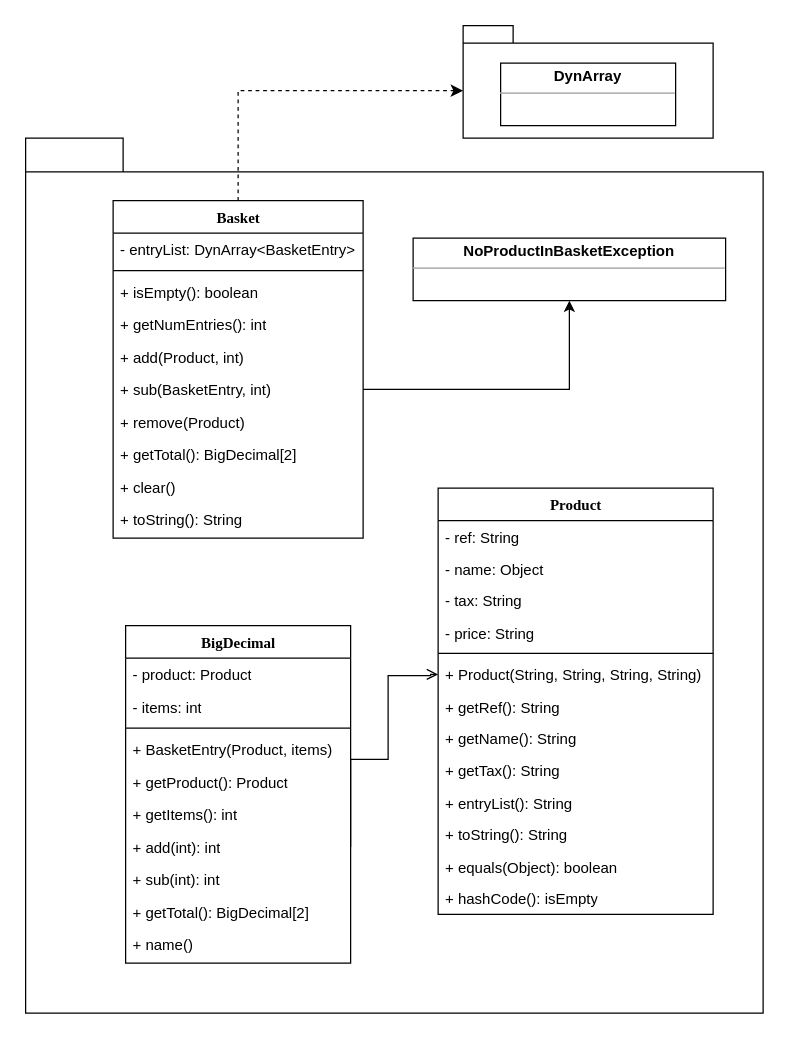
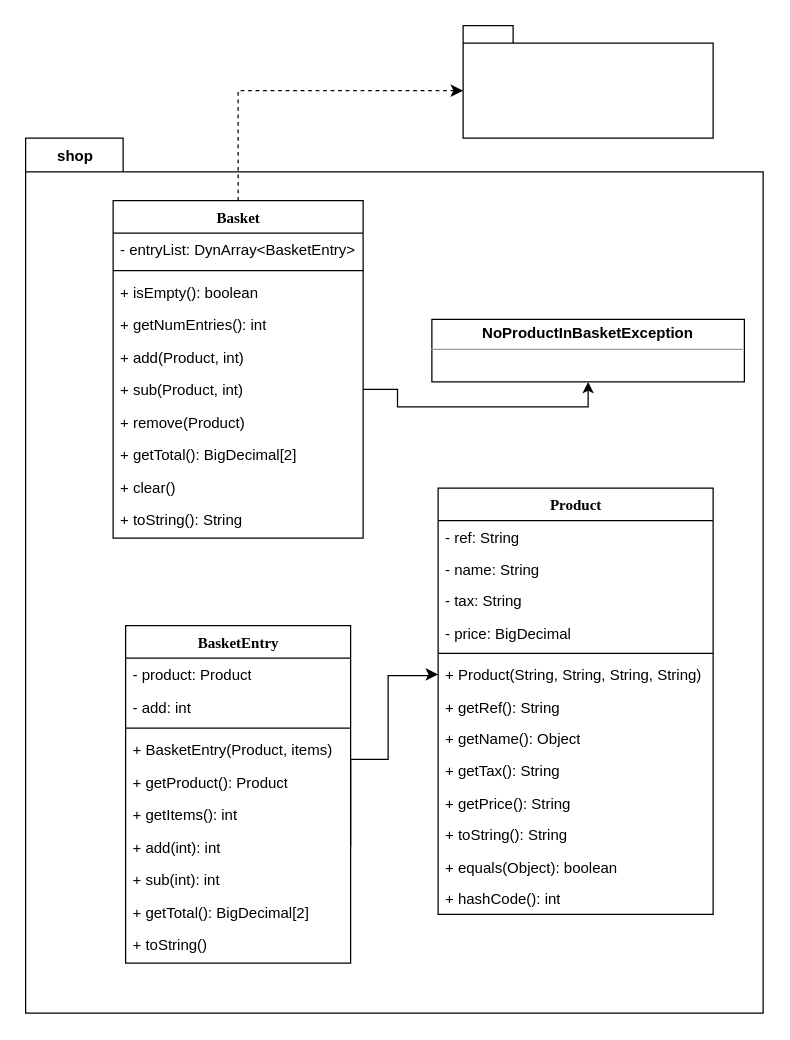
node "DynArray": removed
node "shop": added
node "NoProductInBasketException": moved (569, 269) -> (588, 351)
node "+ sub(BasketEntry, int)": label "+ sub(BasketEntry, int)" -> "+ sub(Product, int)"
node "- name: Object": label "- name: Object" -> "- name: String"
node "- price: String": label "- price: String" -> "- price: BigDecimal"
node "BigDecimal": label "BigDecimal" -> "BasketEntry"
edge "+ add(int): int" -> "+ Product(String, String, String, String)": arrowhead open -> classic
node "- items: int": label "- items: int" -> "- add: int"
node "+ getName(): String": label "+ getName(): String" -> "+ getName(): Object"
node "+ entryList(): String": label "+ entryList(): String" -> "+ getPrice(): String"
node "+ hashCode(): isEmpty": label "+ hashCode(): isEmpty" -> "+ hashCode(): int"
node "+ name()": label "+ name()" -> "+ toString()"
